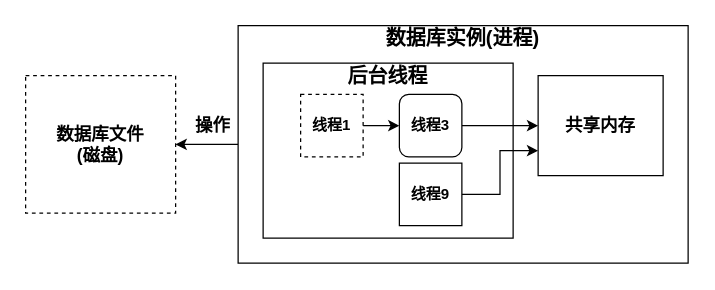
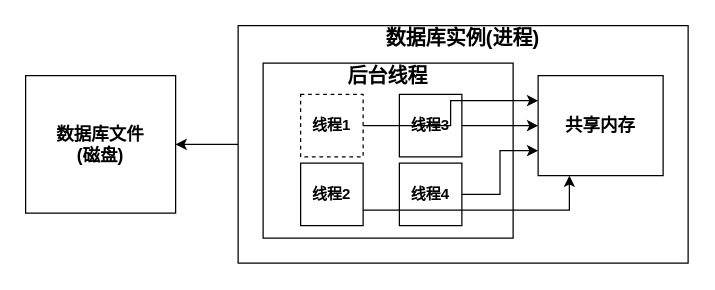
node "操作": removed
edge "线程1" -> "线程3": now "线程1" -> "共享内存"
node "线程3": shape rounded rectangle -> rectangle
node "数据库文件 (磁盘)": style dashed -> solid
node "线程2": added
node "线程9": label "线程9" -> "线程4"
edge "线程2" -> "共享内存": added
